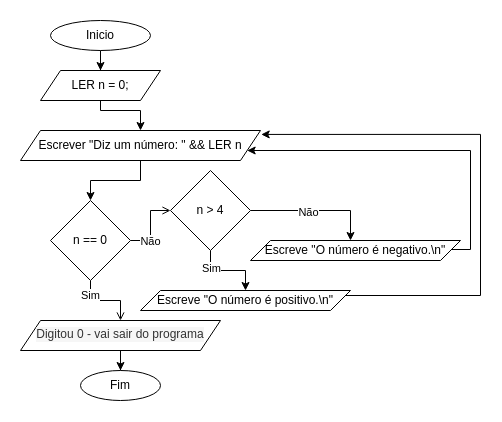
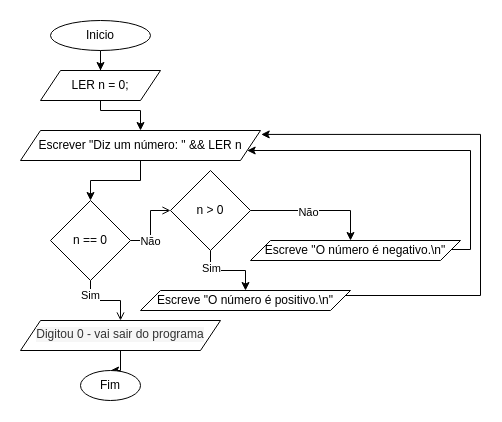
node "n > 4": label "n > 4" -> "n > 0"
node "Fim": size 80x30 -> 60x30
